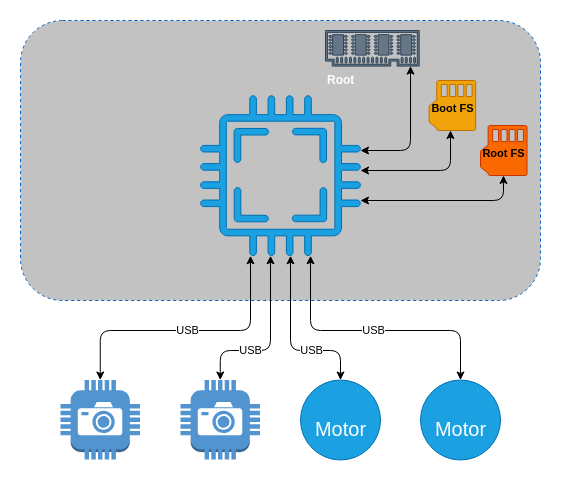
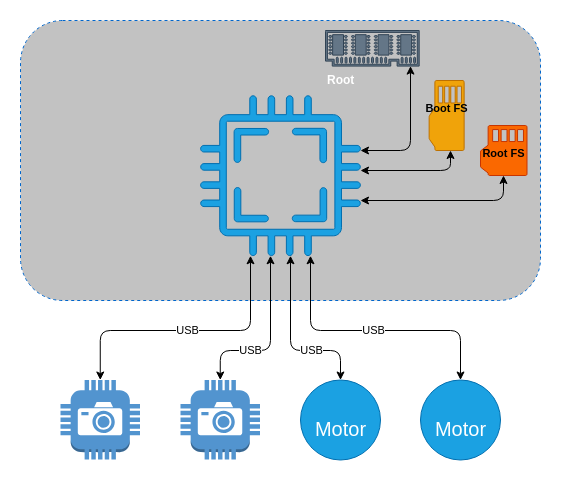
node "Boot FS": size 47x50 -> 35x70
